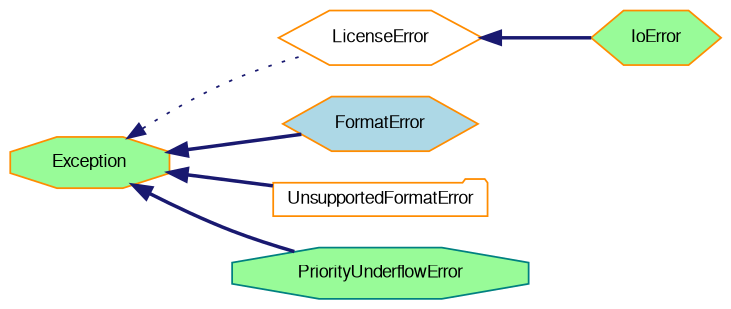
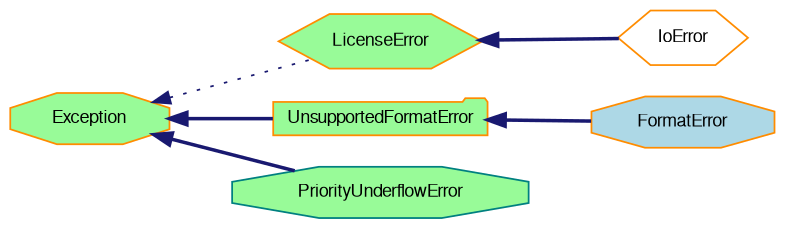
node "LicenseError": fillcolor white -> palegreen
node "IoError": fillcolor palegreen -> white
node "FormatError": shape hexagon -> octagon
edge "FormatError" -> "Exception": now "FormatError" -> "UnsupportedFormatError"
node "UnsupportedFormatError": fillcolor white -> palegreen
